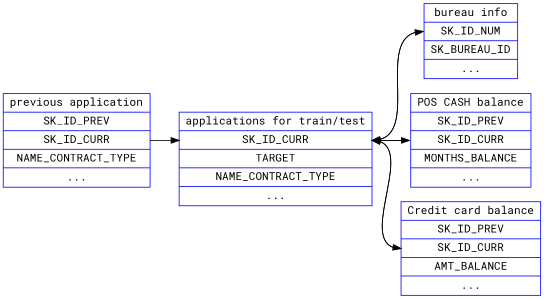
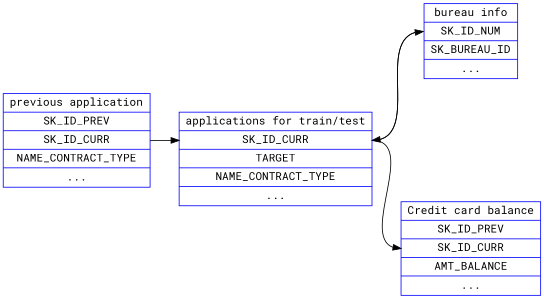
node "POS CASH balance": removed
edge "Credit card balance" -> "applications for train/test": removed
